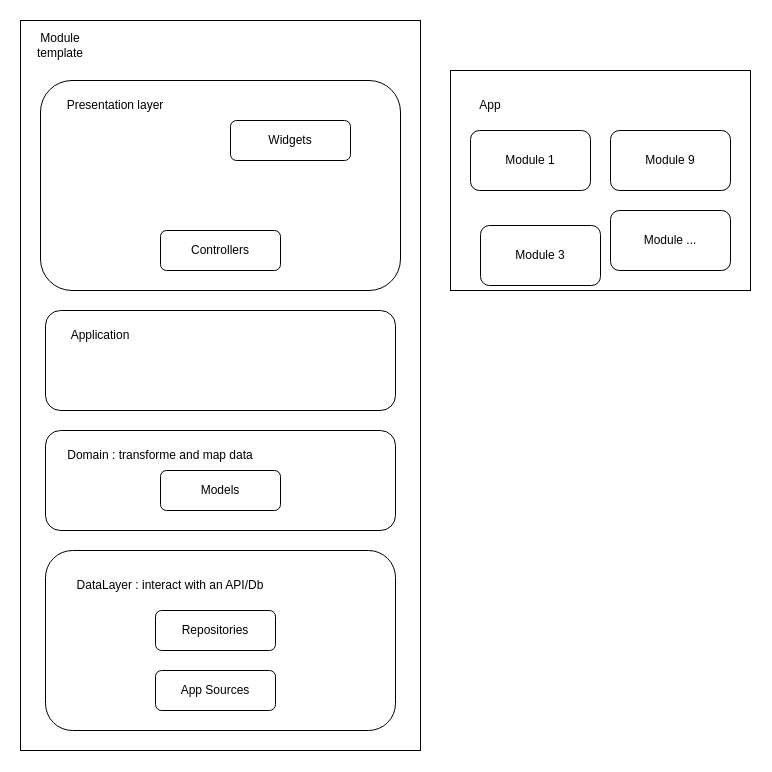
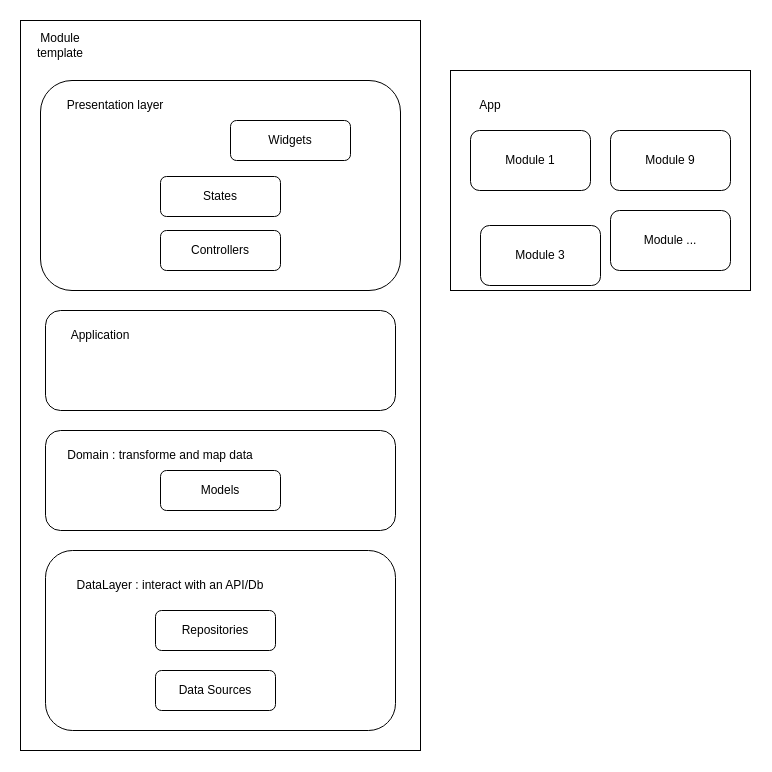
node "States": added
node "App Sources": label "App Sources" -> "Data Sources"
